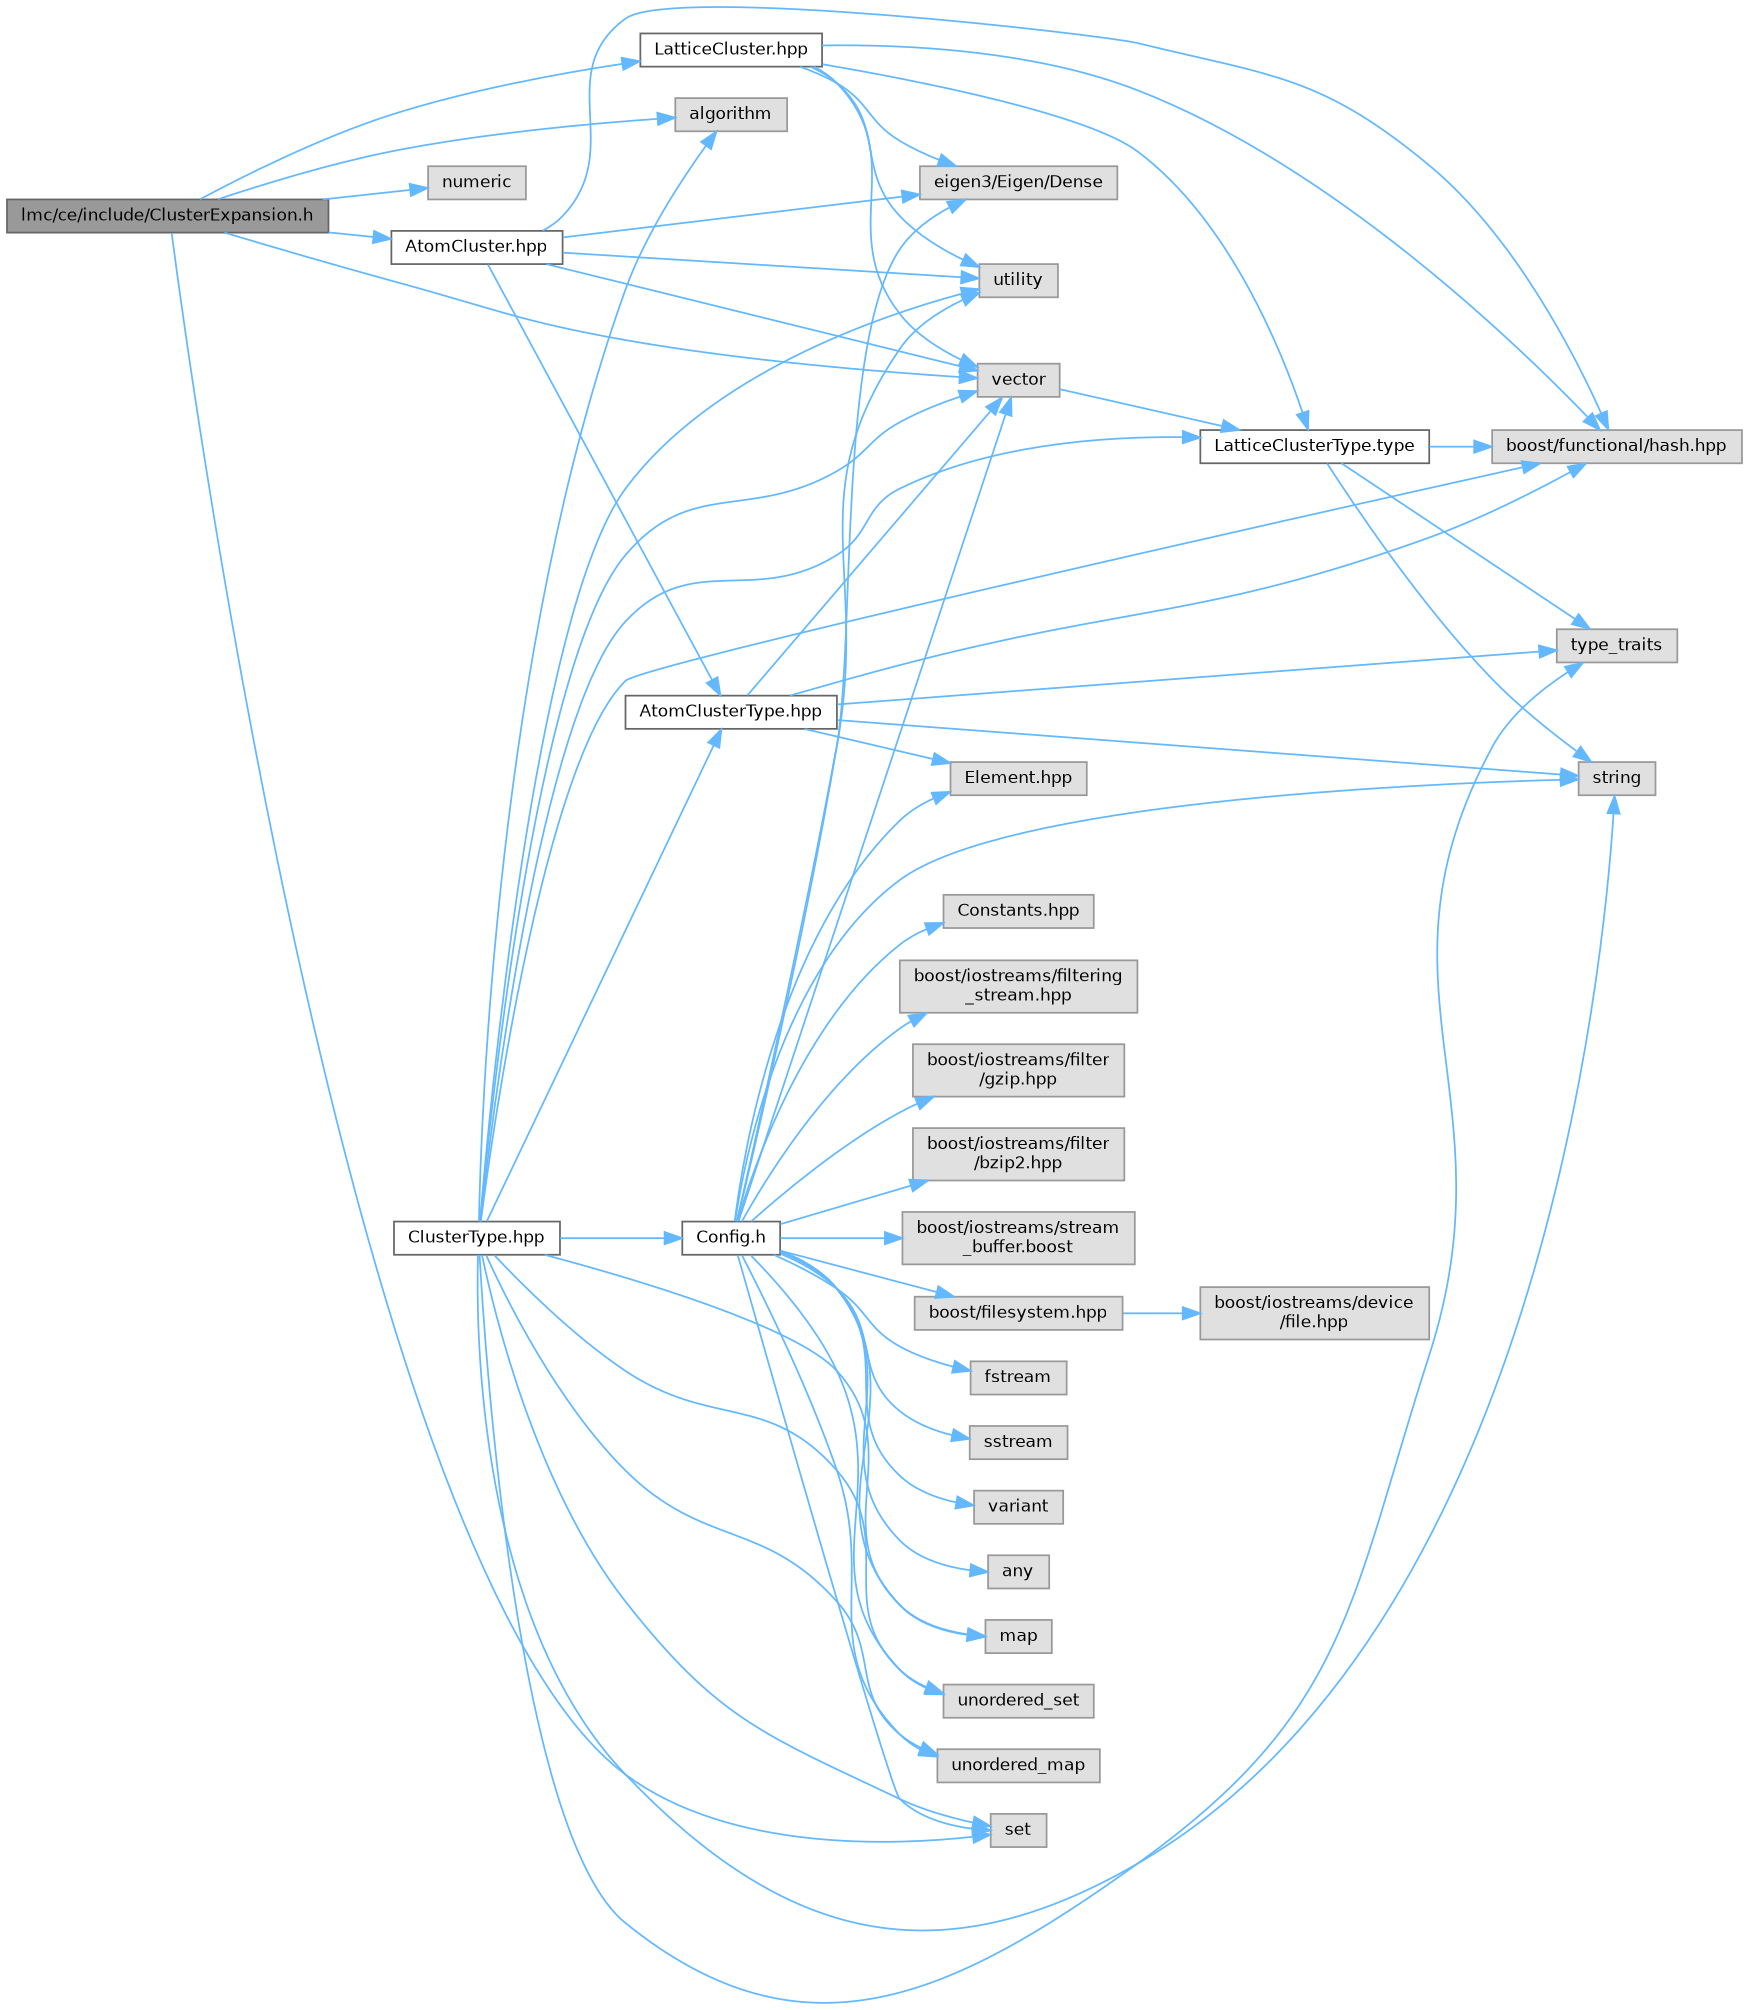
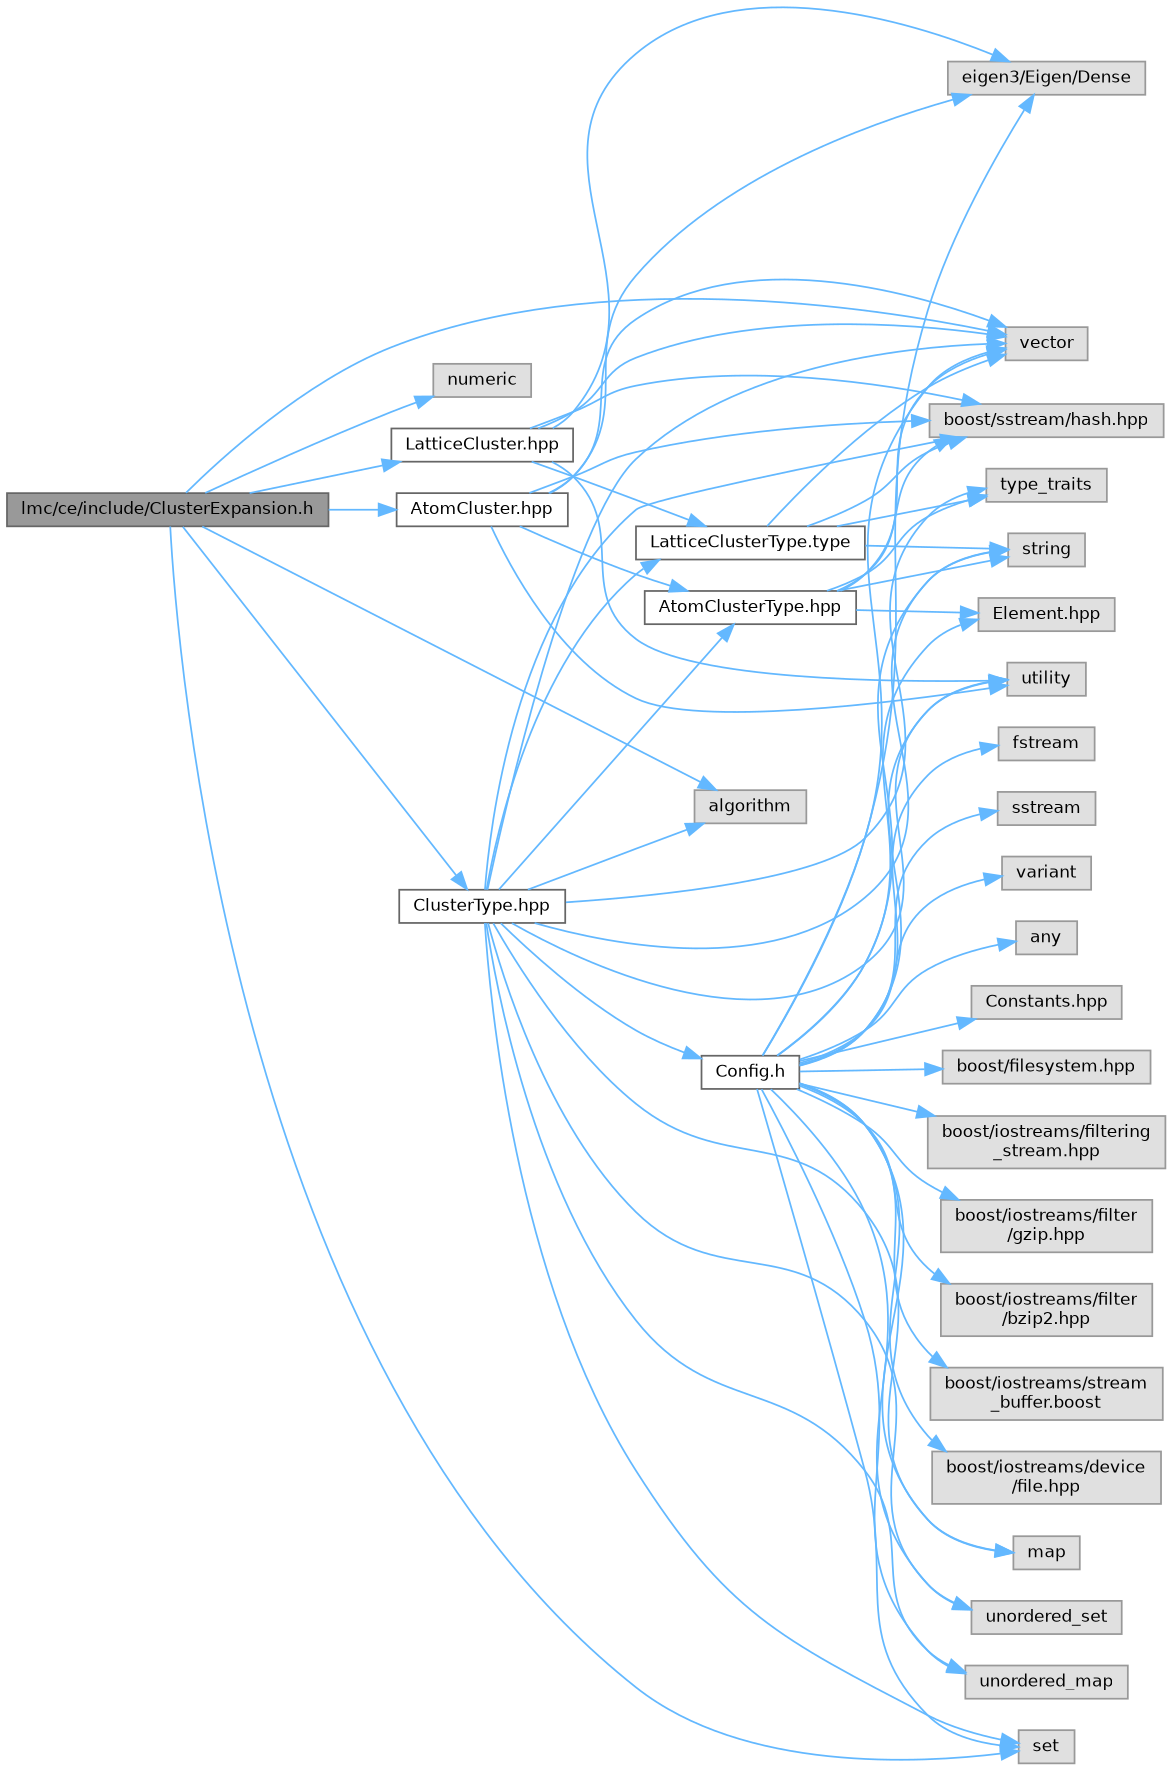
edge "vector" -> "LatticeClusterType.type": reversed
node "boost/functional/hash.hpp": label "boost/functional/hash.hpp" -> "boost/sstream/hash.hpp"
edge "lmc/ce/include/ClusterExpansion.h" -> "ClusterType.hpp": added
edge "boost/filesystem.hpp" -> "boost/iostreams/device /file.hpp": now "Config.h" -> "boost/iostreams/device /file.hpp"
